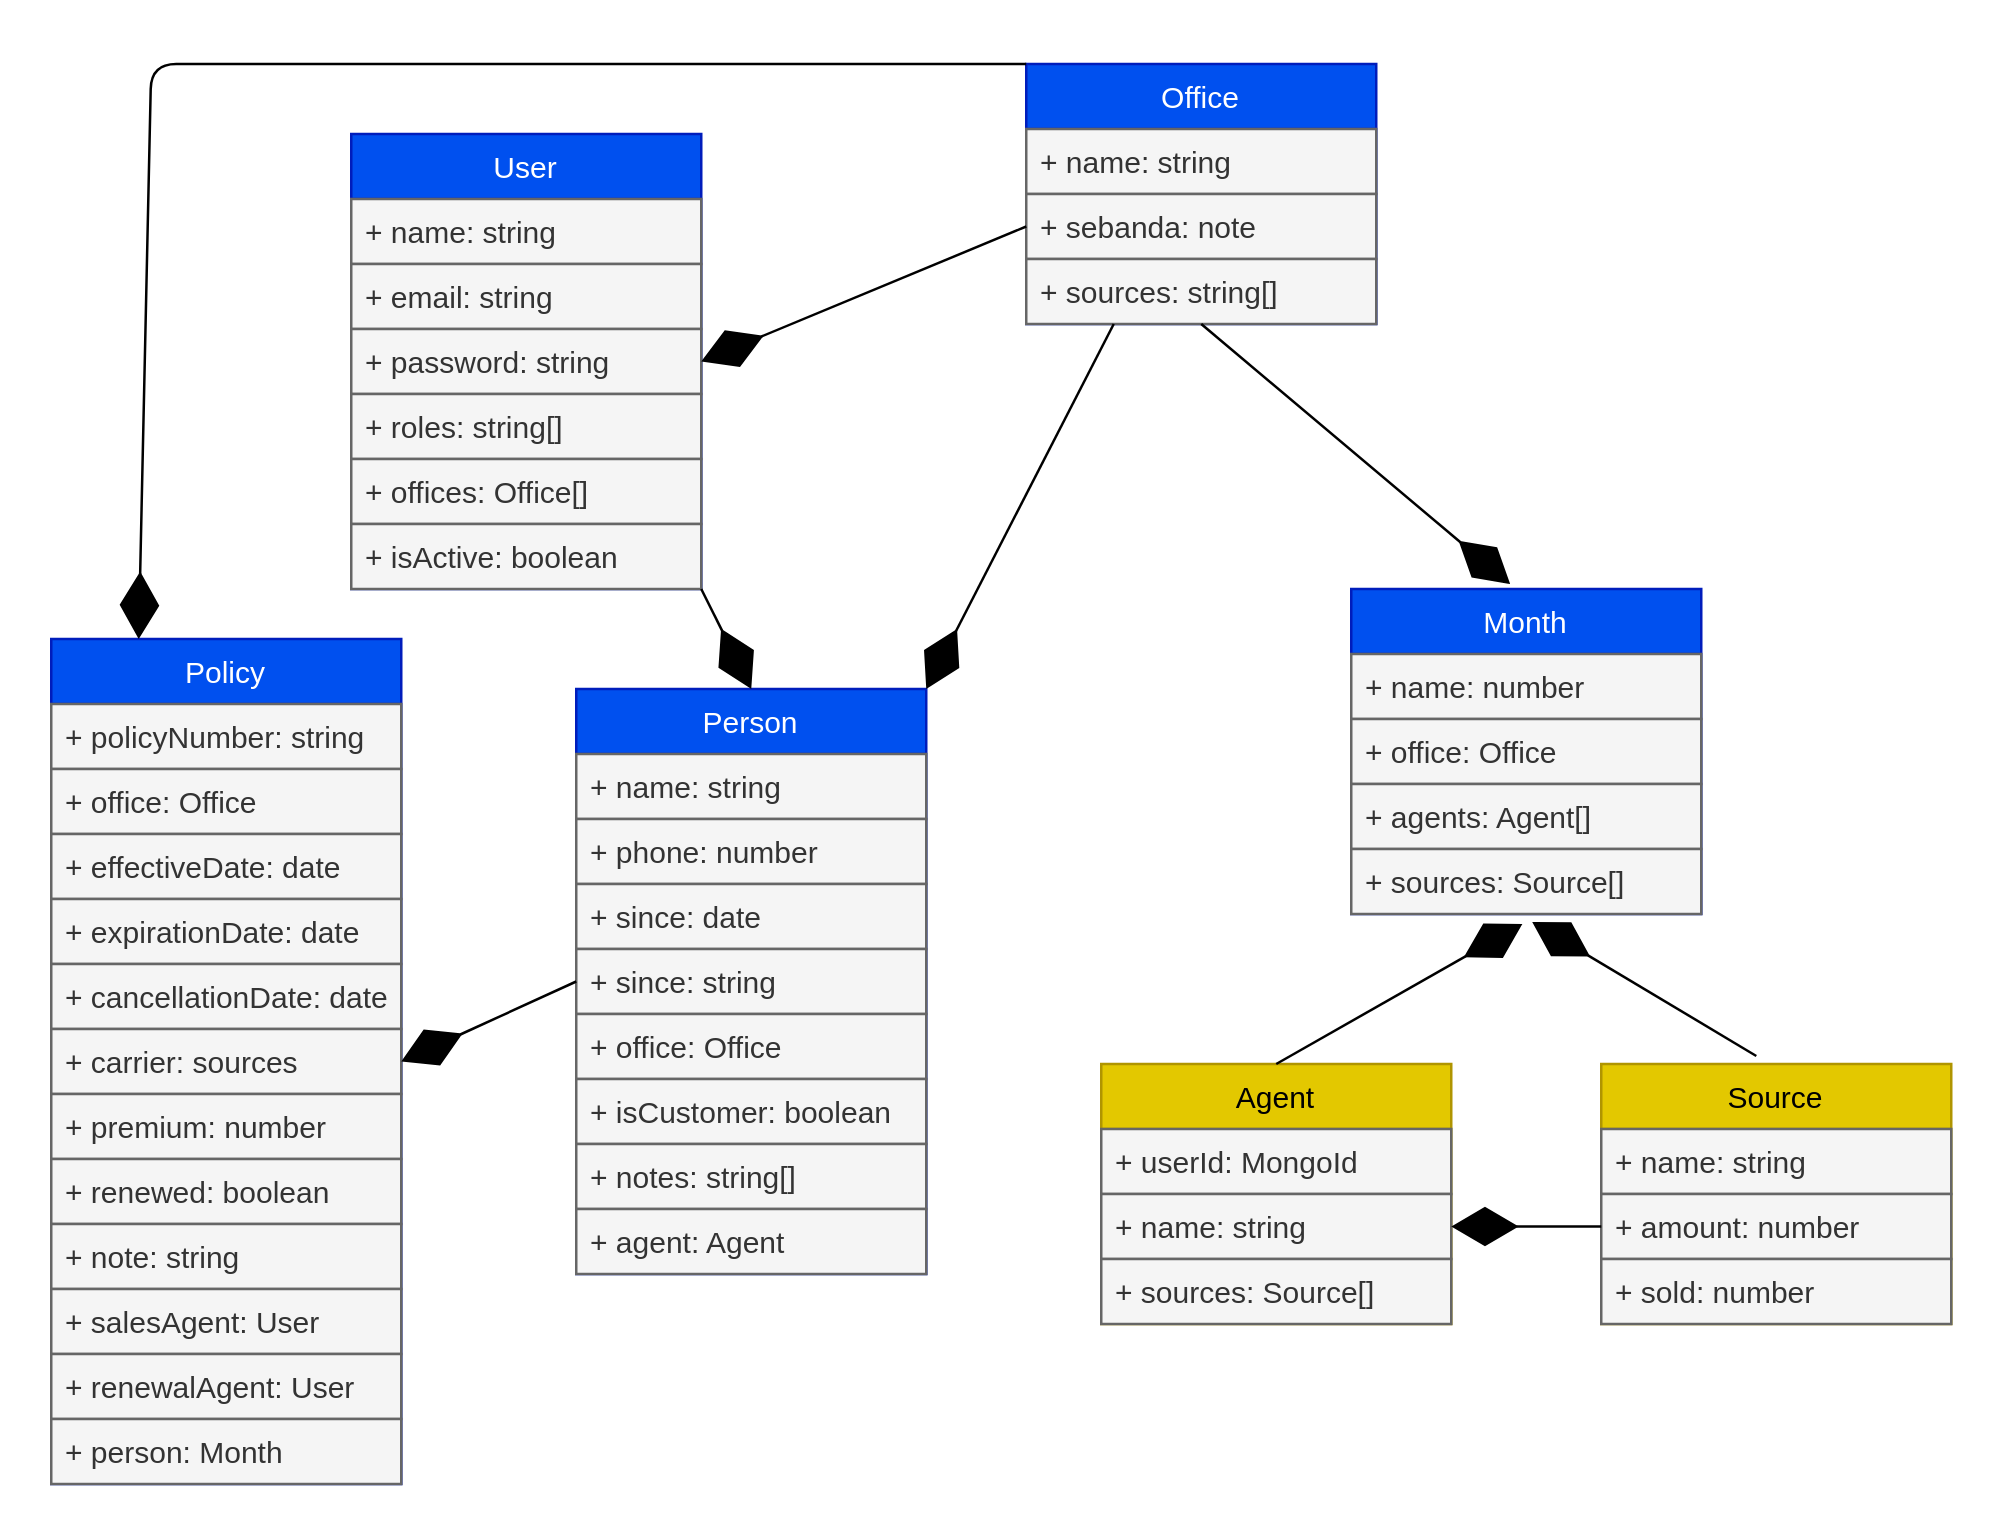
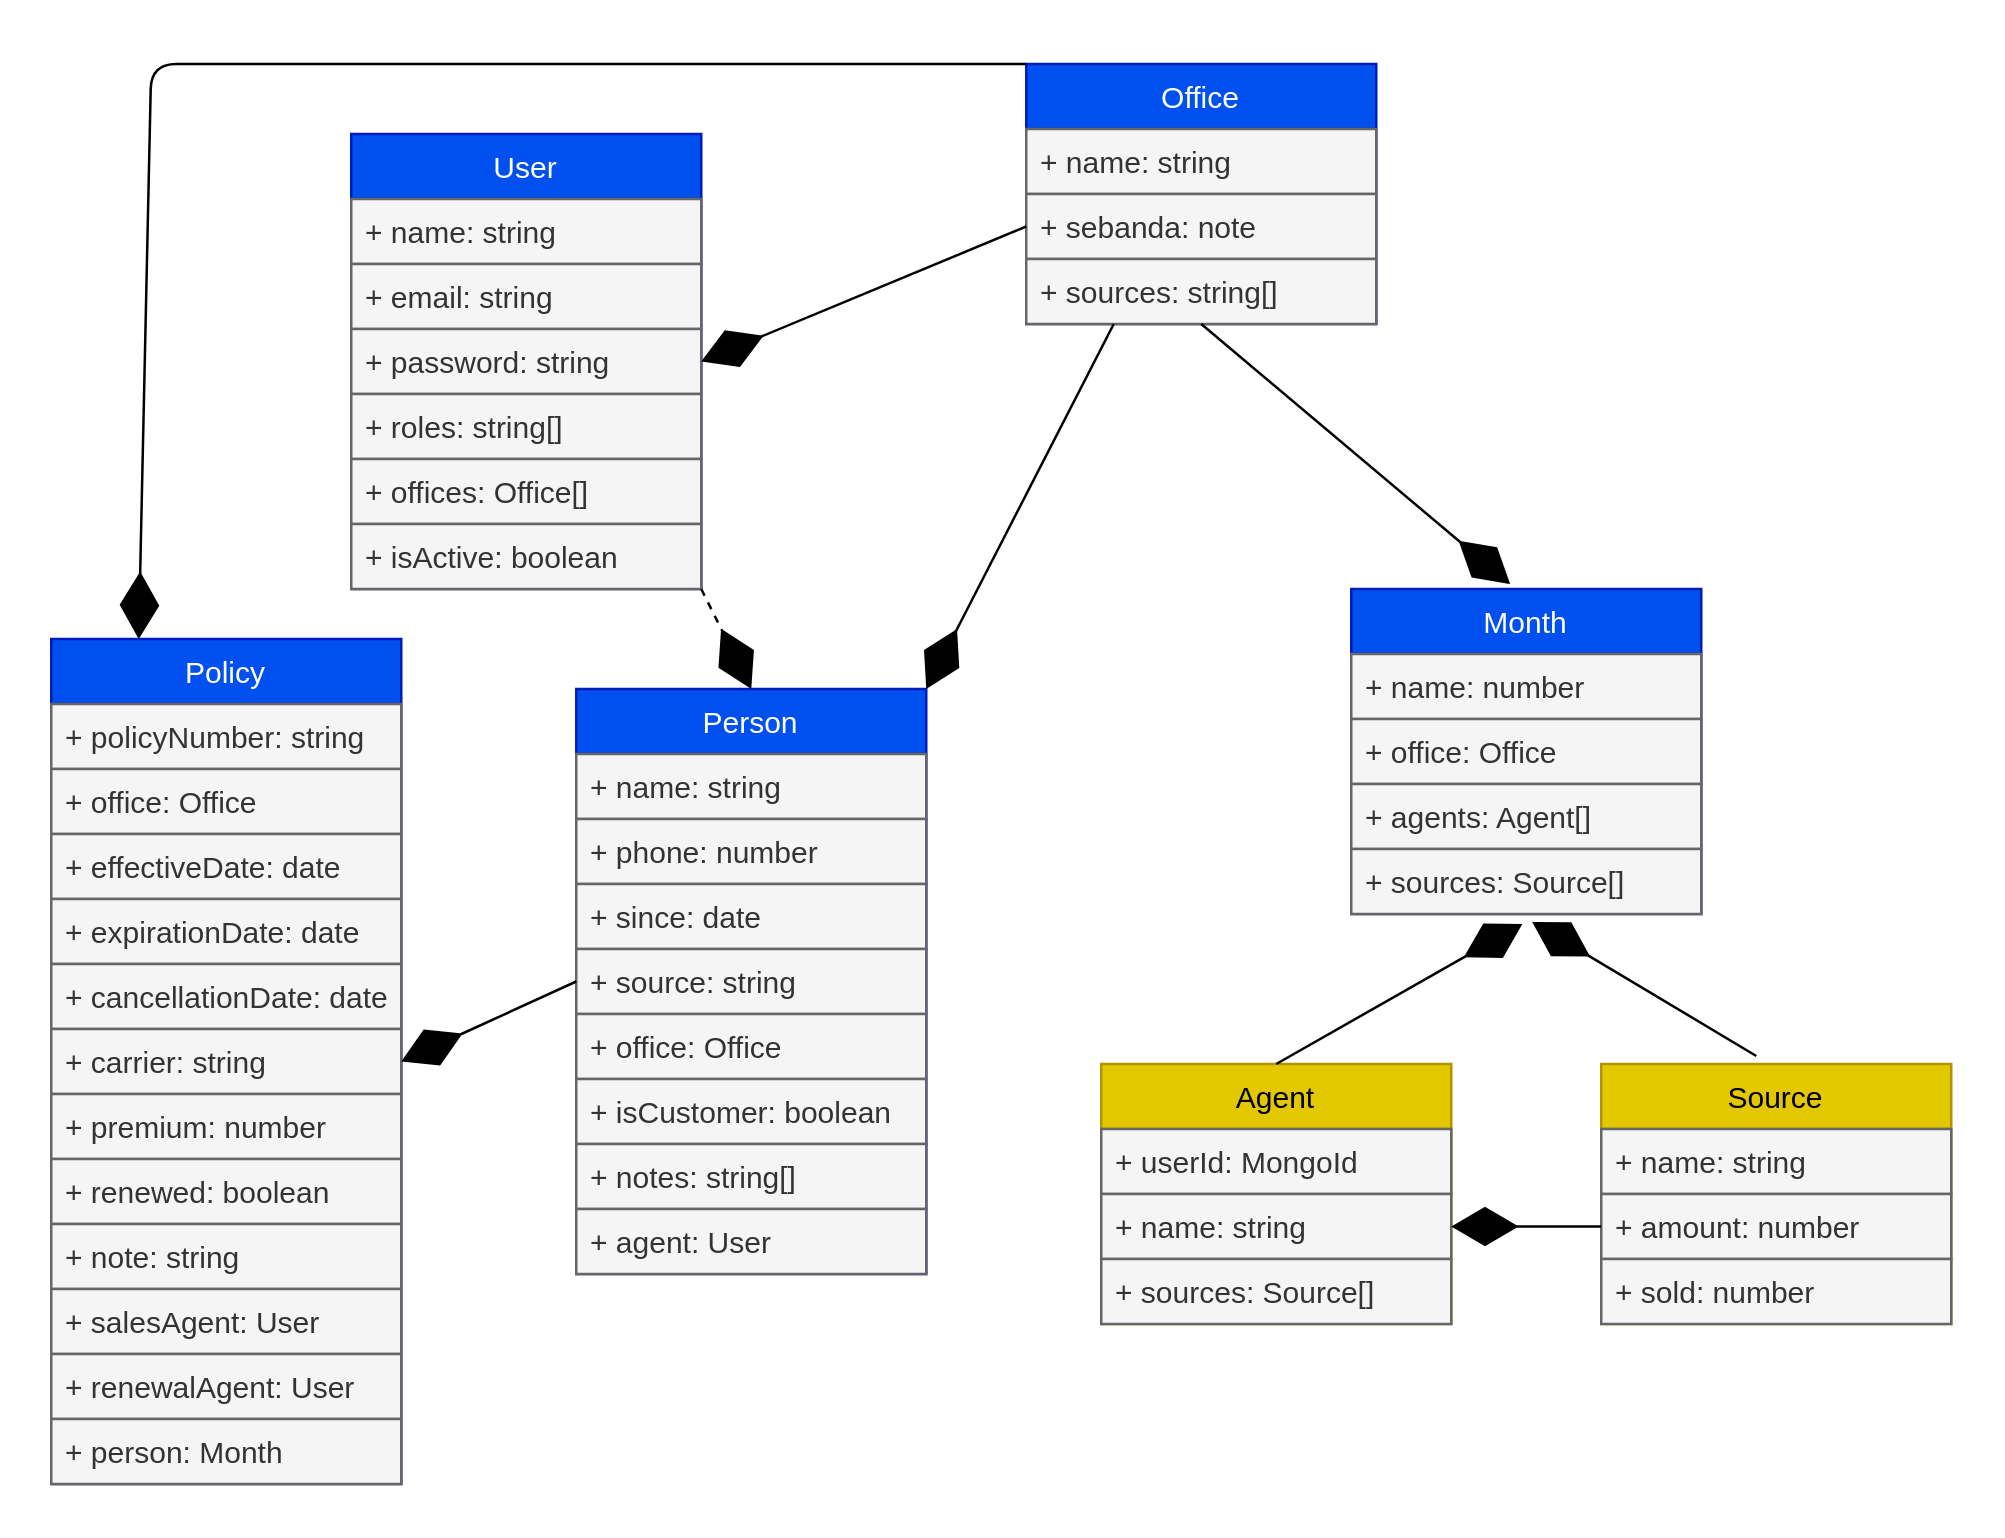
edge "User" -> "Person": style solid -> dashed
node "+ since: string": label "+ since: string" -> "+ source: string"
node "+ carrier: sources": label "+ carrier: sources" -> "+ carrier: string"
node "+ agent: Agent": label "+ agent: Agent" -> "+ agent: User"
